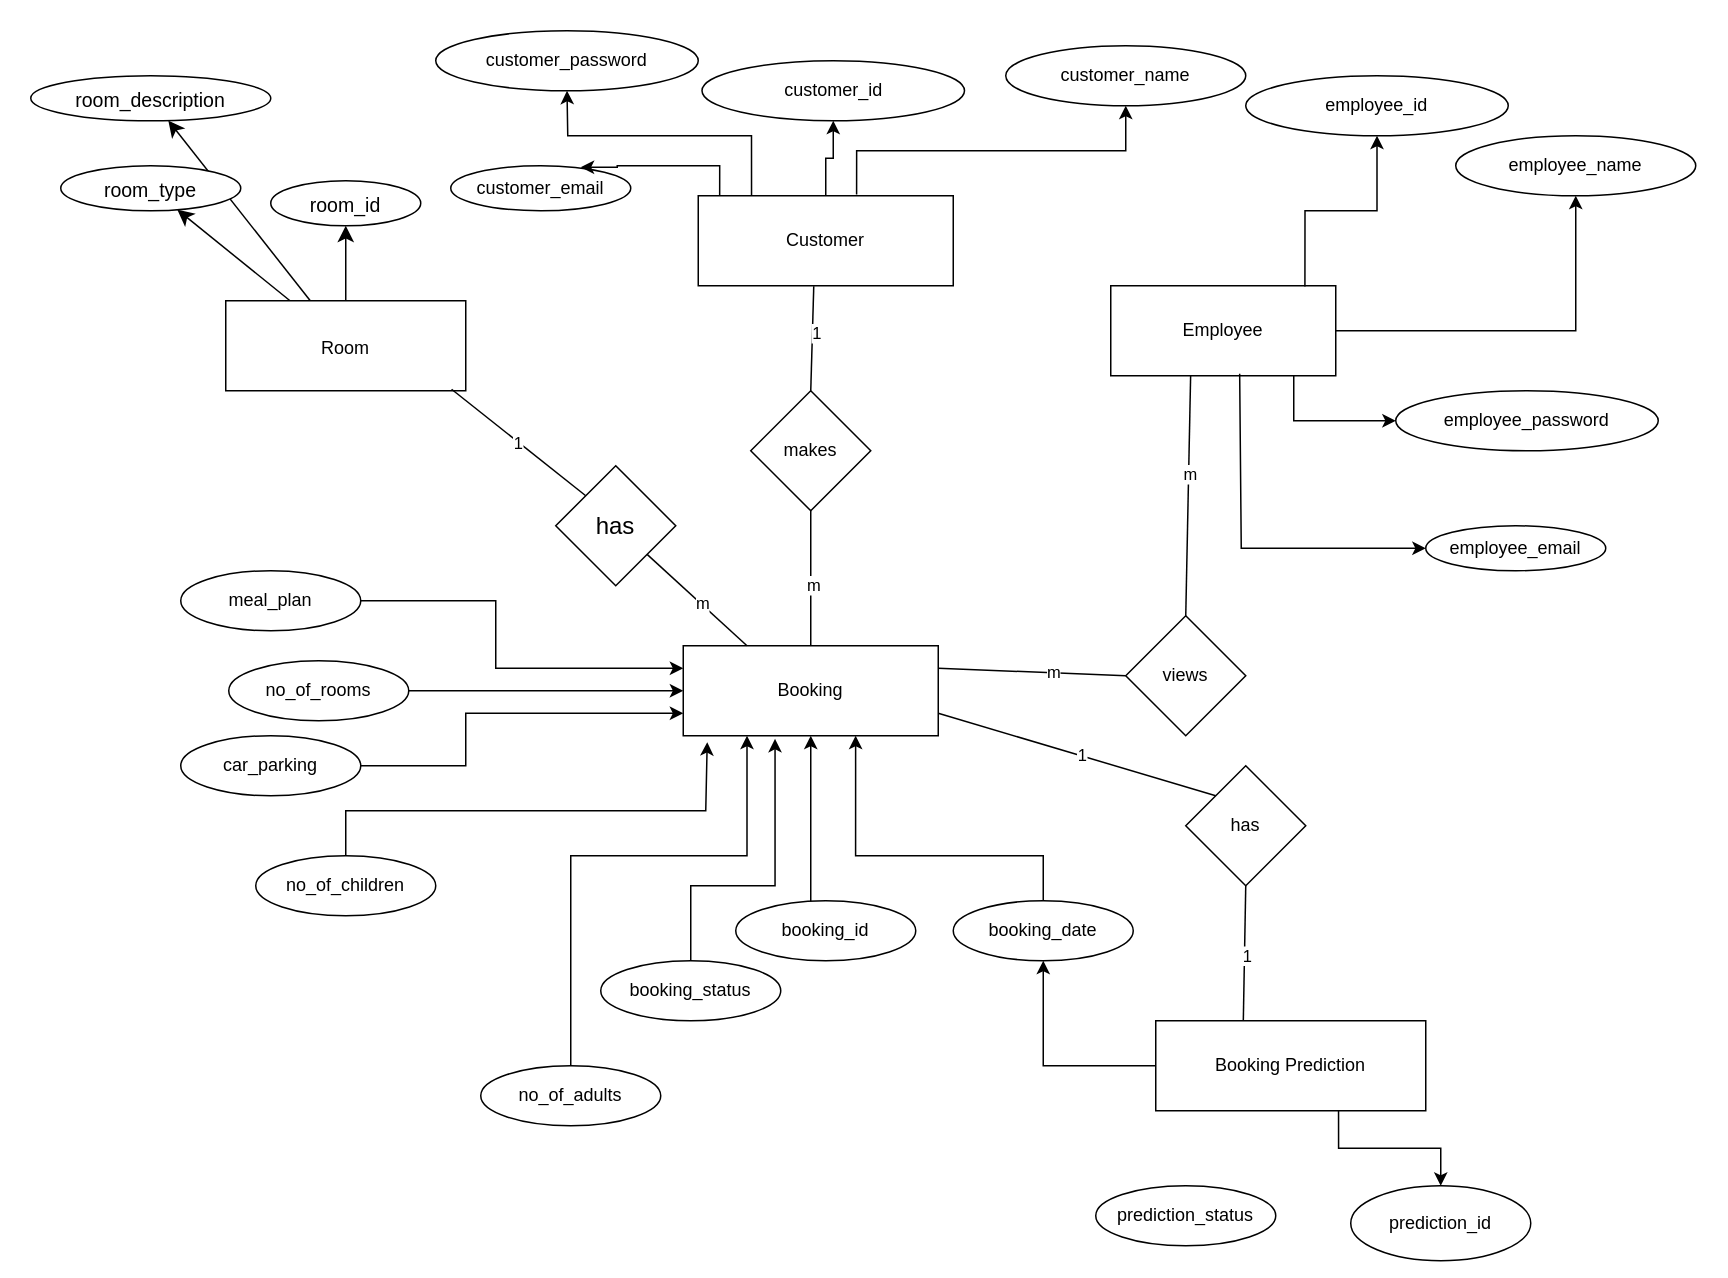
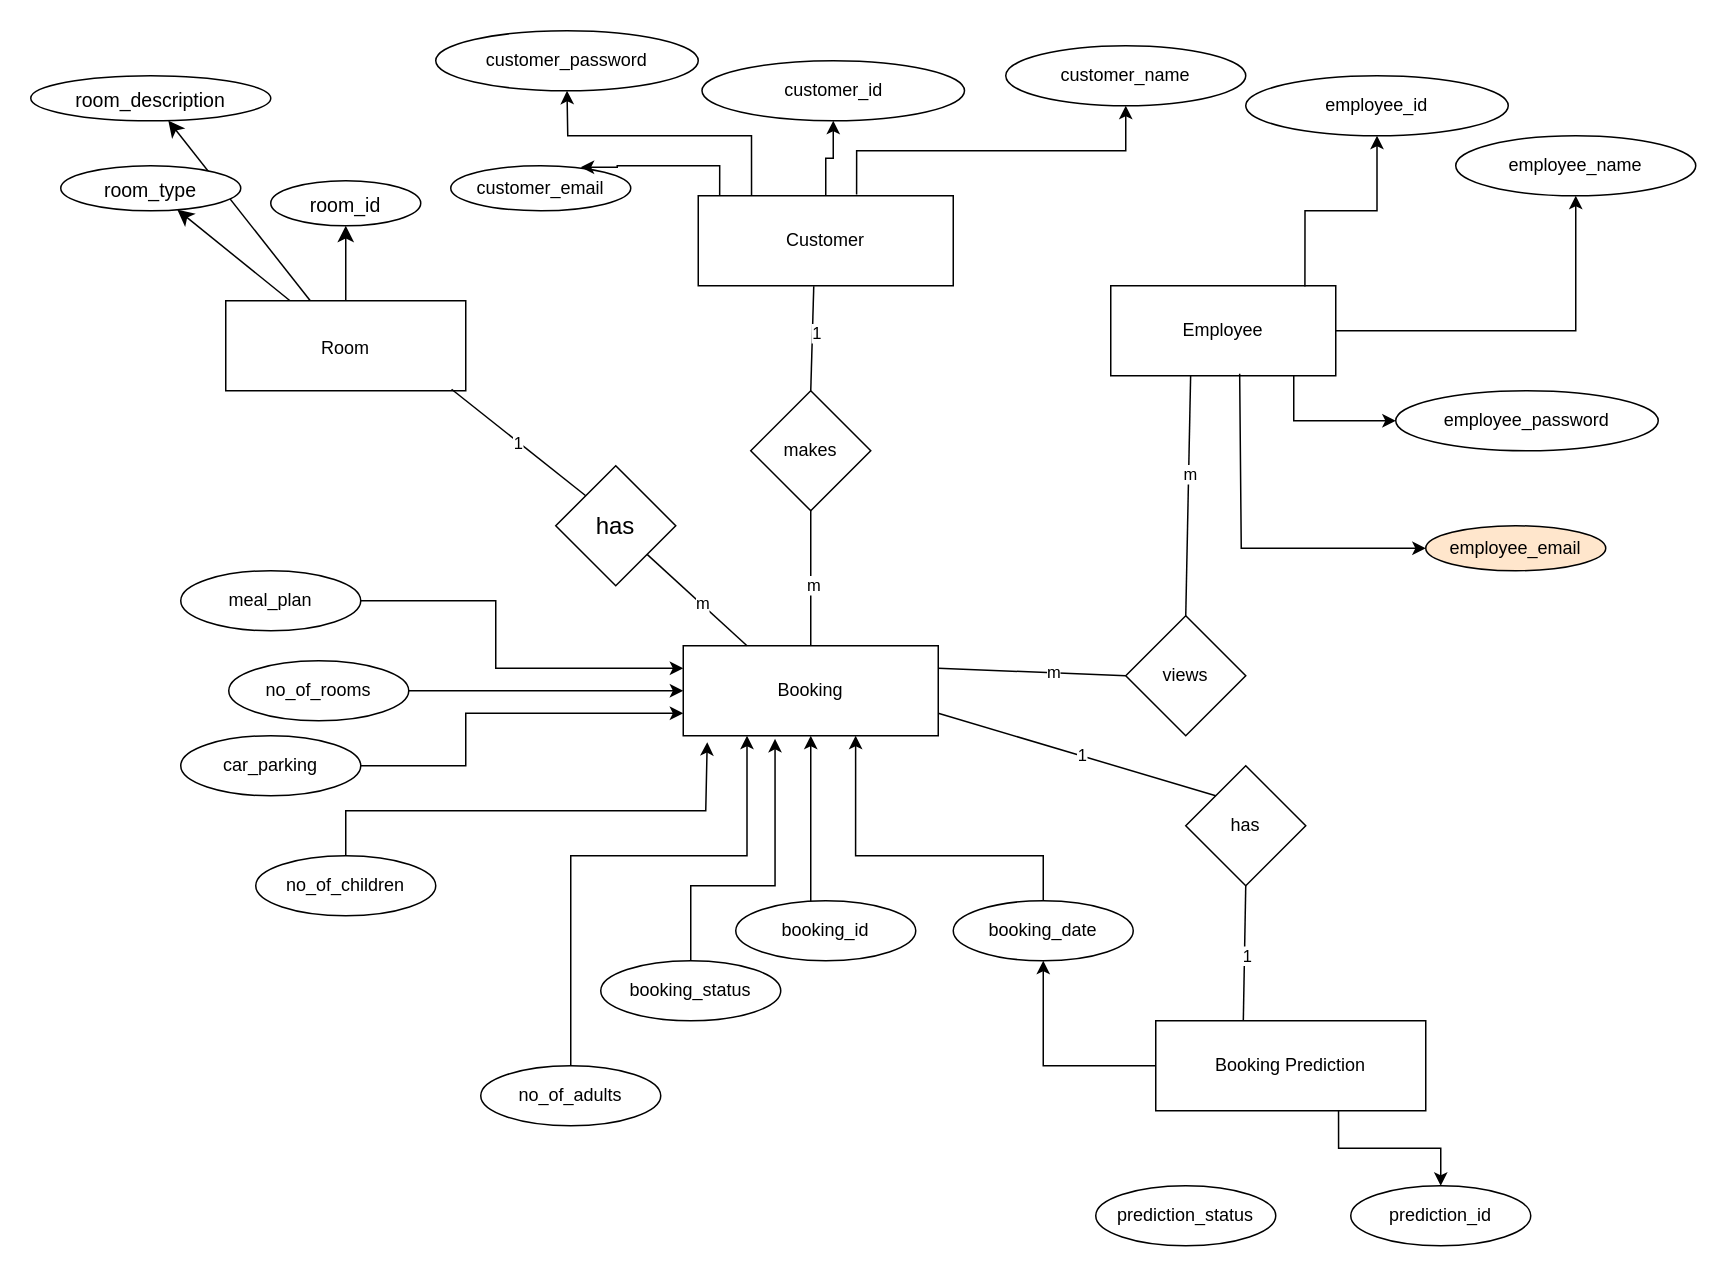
node "employee_email": fillcolor #ffffff -> #ffe6cc
node "prediction_id": size 180x75 -> 180x60
